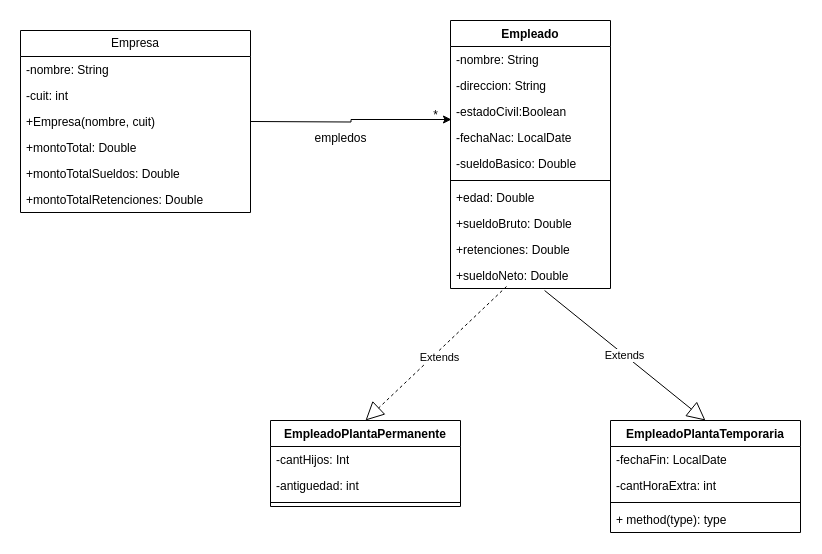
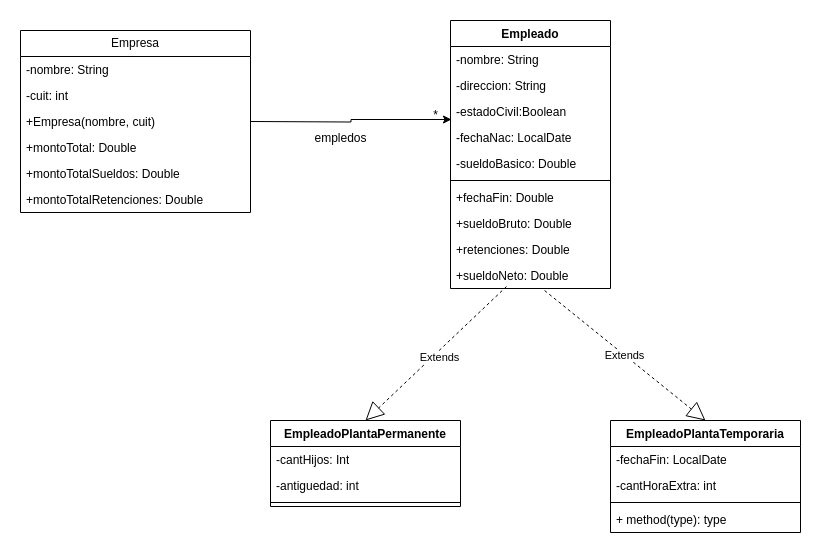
node "+edad: Double": label "+edad: Double" -> "+fechaFin: Double"
edge "+sueldoNeto: Double" -> "EmpleadoPlantaTemporaria": style solid -> dashed
